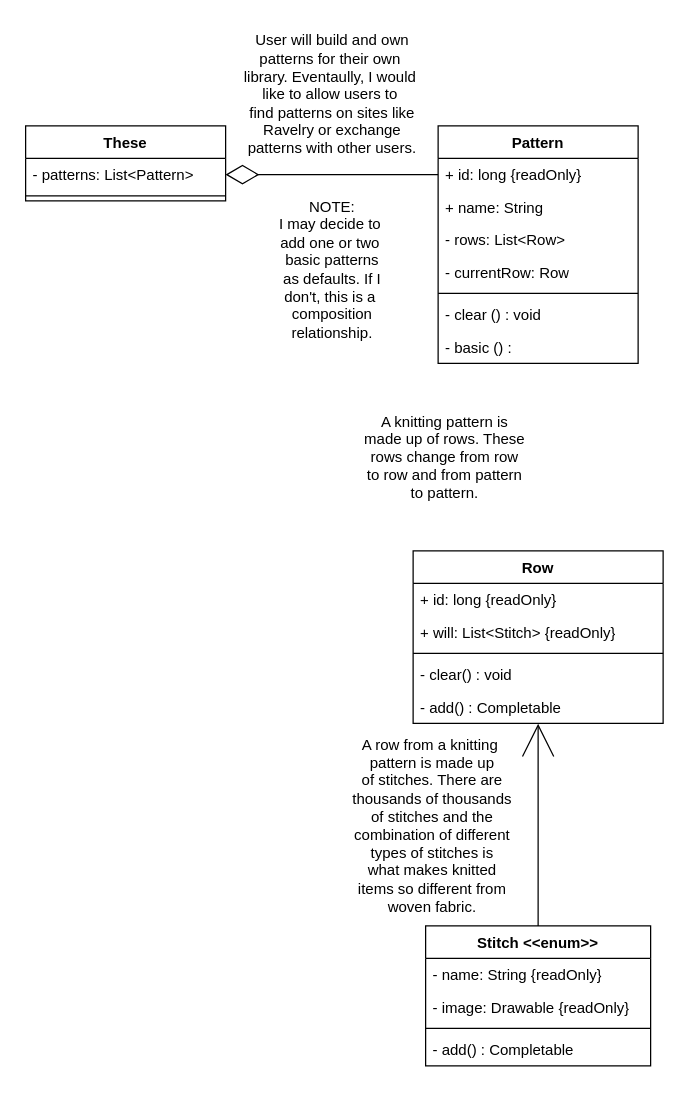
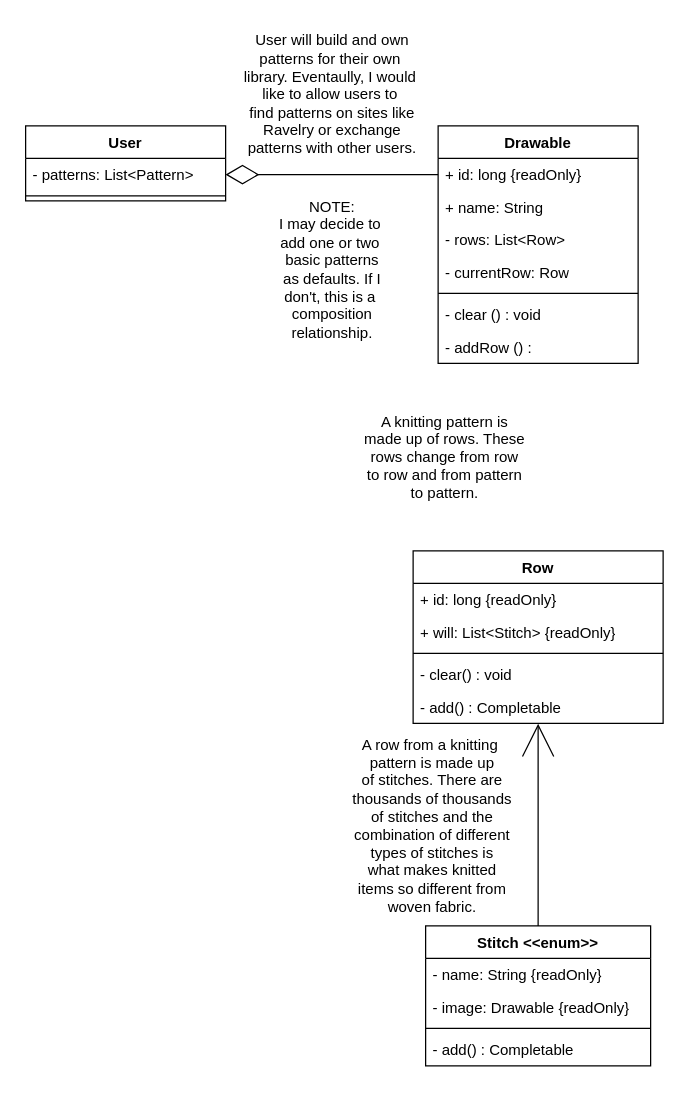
node "These": label "These" -> "User"
node "Pattern": label "Pattern" -> "Drawable"
node "- basic () :": label "- basic () :" -> "- addRow () :"
